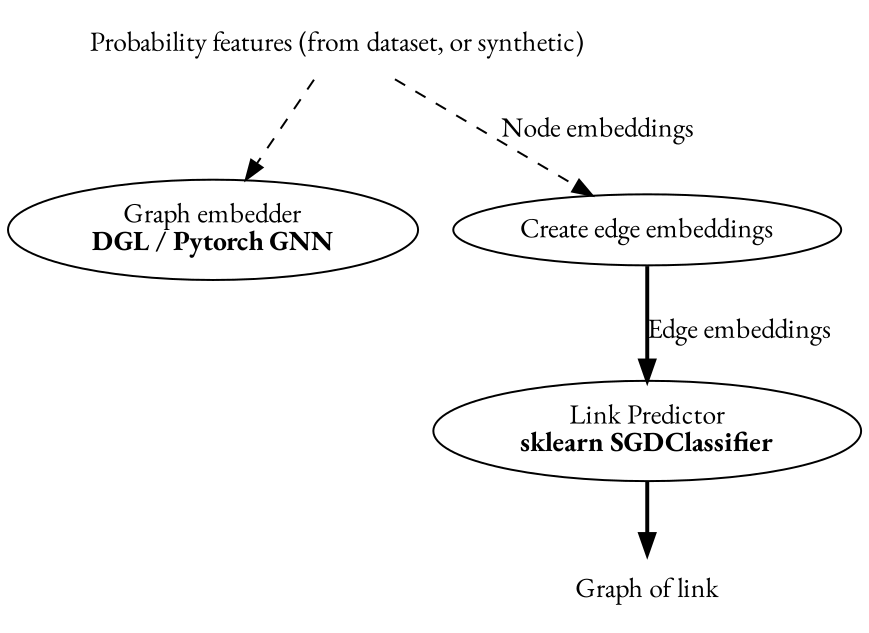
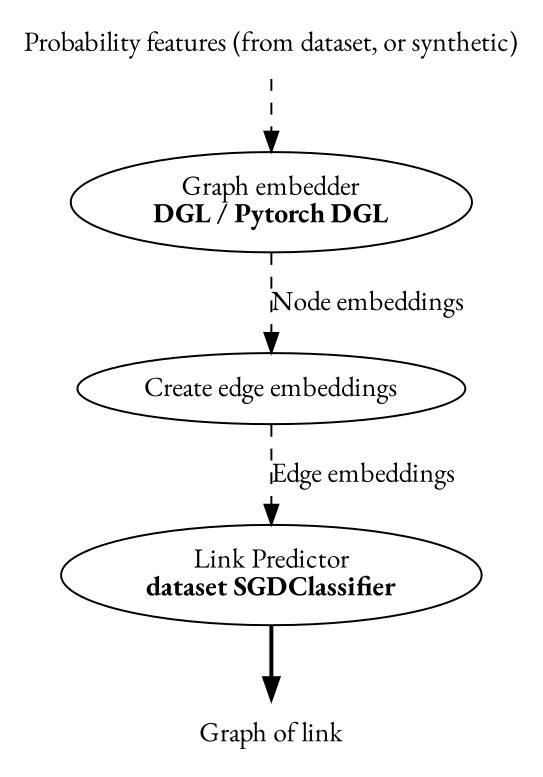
edge "Probability features (from dataset, or synthetic)" -> "Create edge embeddings": now "Graph embedder" -> "Create edge embeddings"
node "Graph embedder": text "DGL / Pytorch GNN" -> "DGL / Pytorch DGL"
edge "Create edge embeddings" -> "Link Predictor": style bold -> dashed
node "Link Predictor": text "sklearn SGDClassifier" -> "dataset SGDClassifier"
